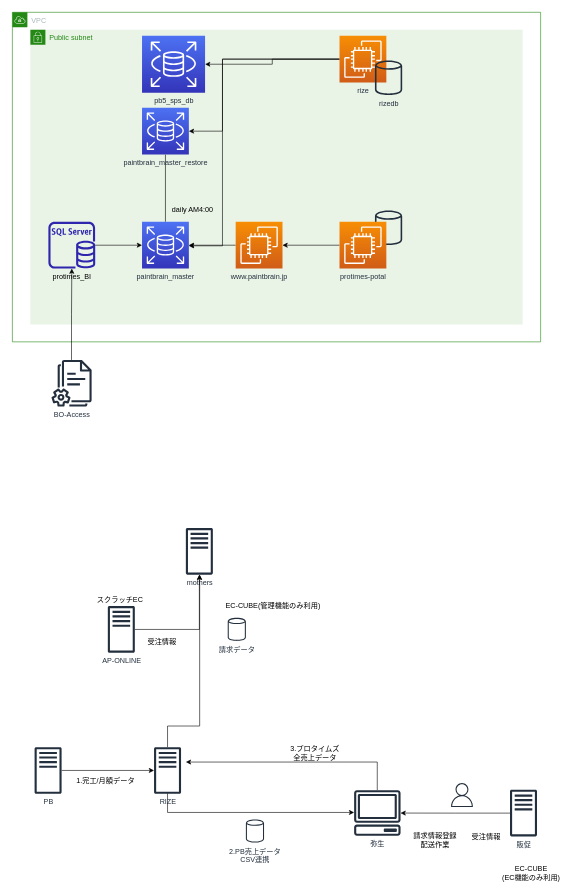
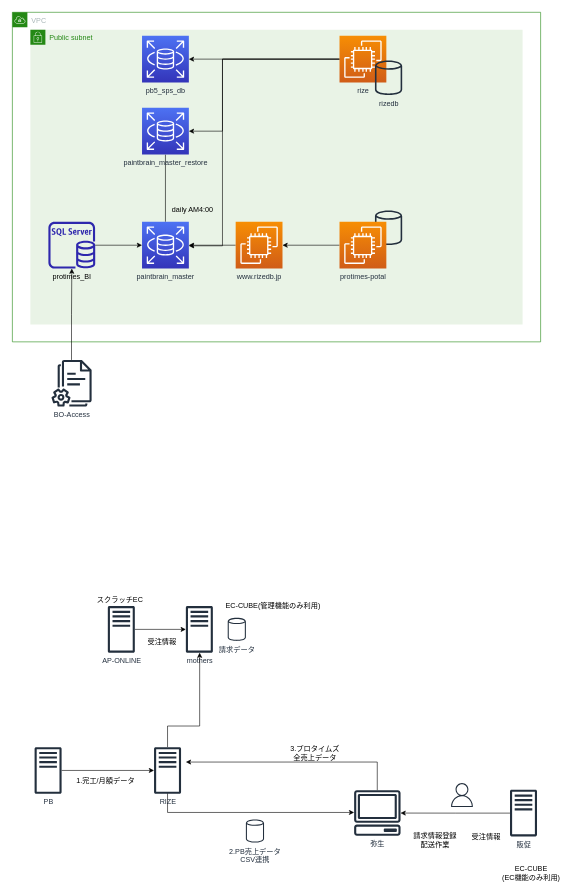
node "pb5_sps_db": size 63x57 -> 47x47
node "www.paintbrain.jp": label "www.paintbrain.jp" -> "www.rizedb.jp"
node "mothers": moved (199, 551) -> (199, 629)
